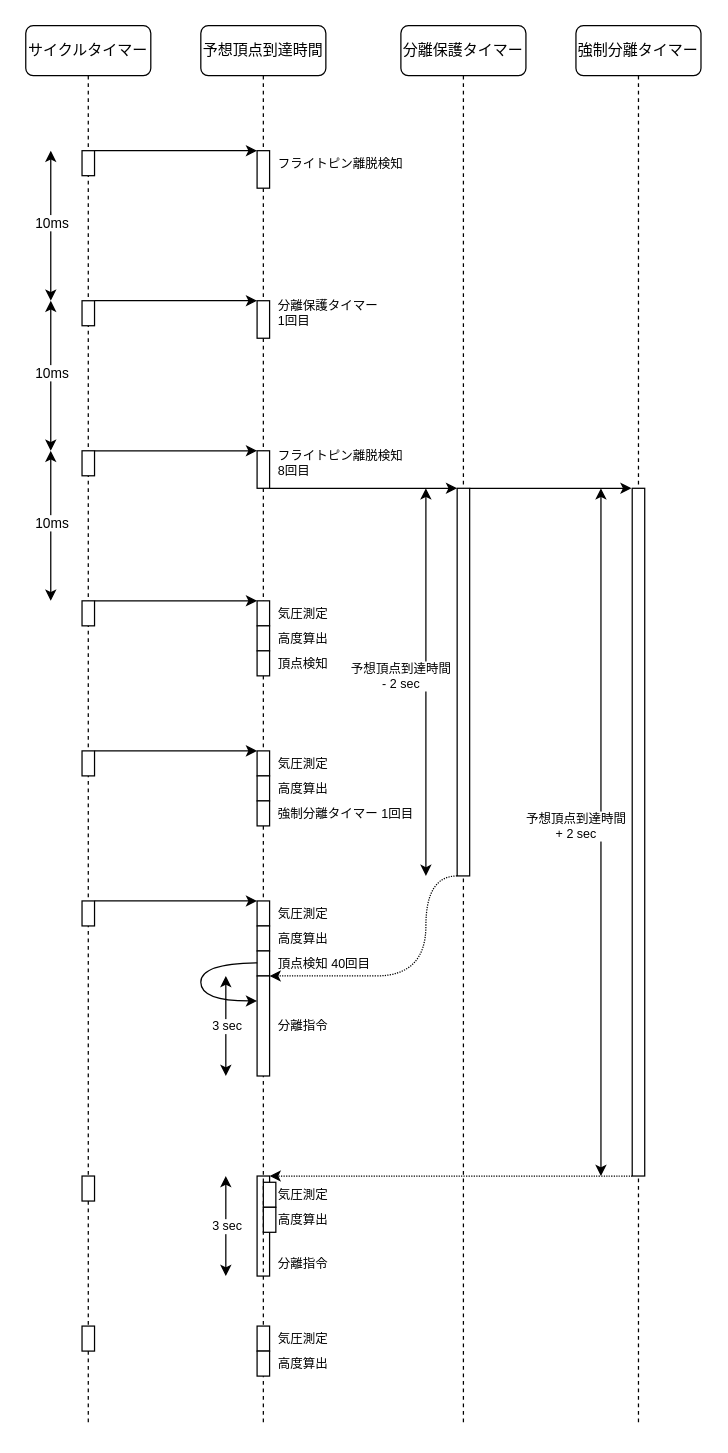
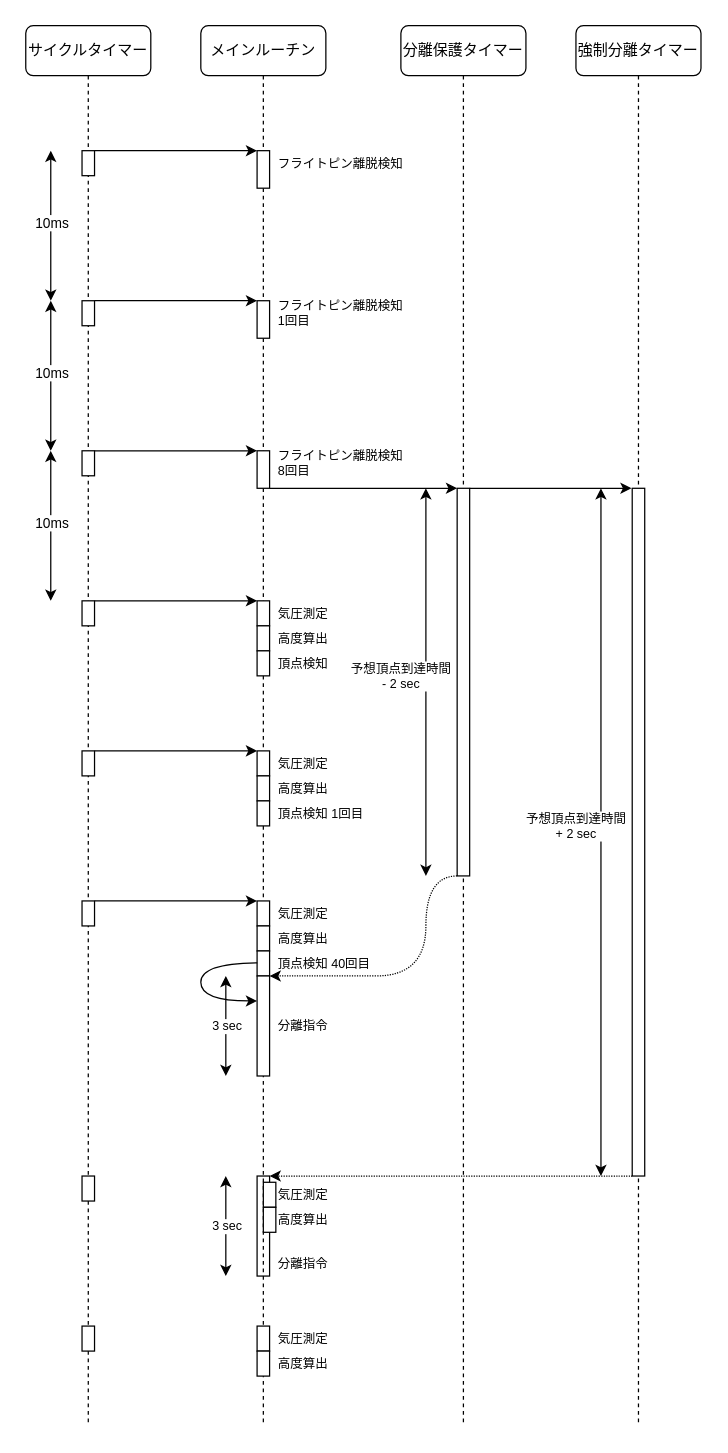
node "予想頂点到達時間": label "予想頂点到達時間" -> "メインルーチン"
node "分離保護タイマー 1回目": label "分離保護タイマー 1回目" -> "フライトピン離脱検知 1回目"
node "強制分離タイマー 1回目": label "強制分離タイマー 1回目" -> "頂点検知 1回目"
